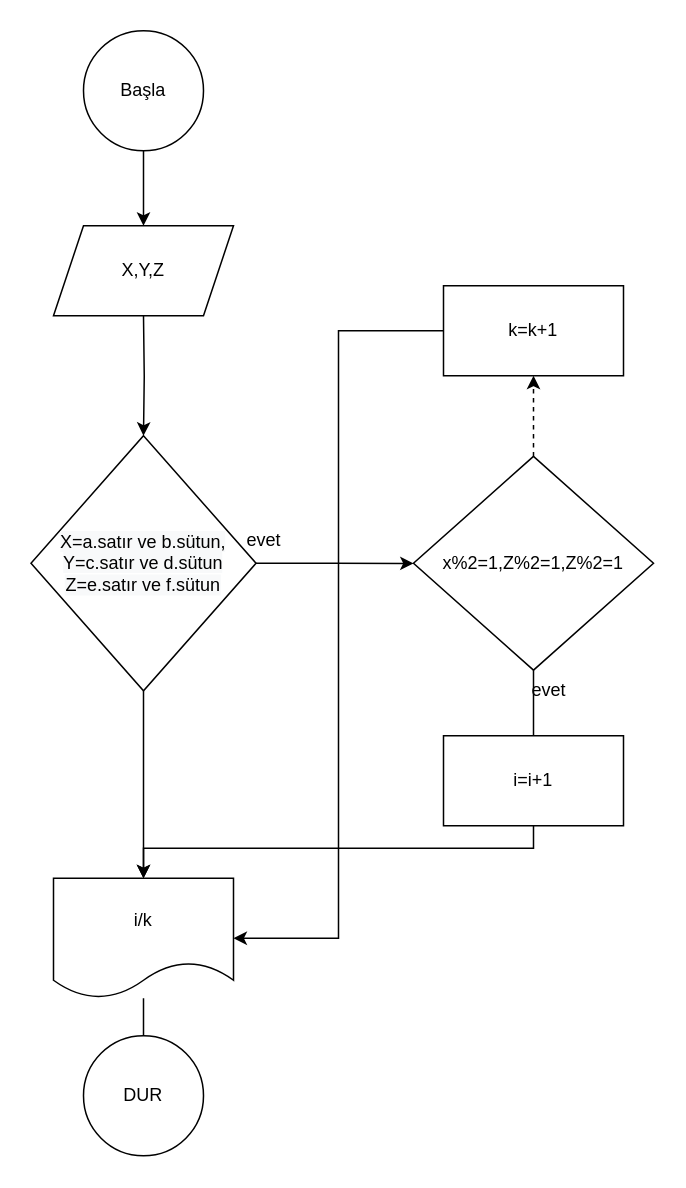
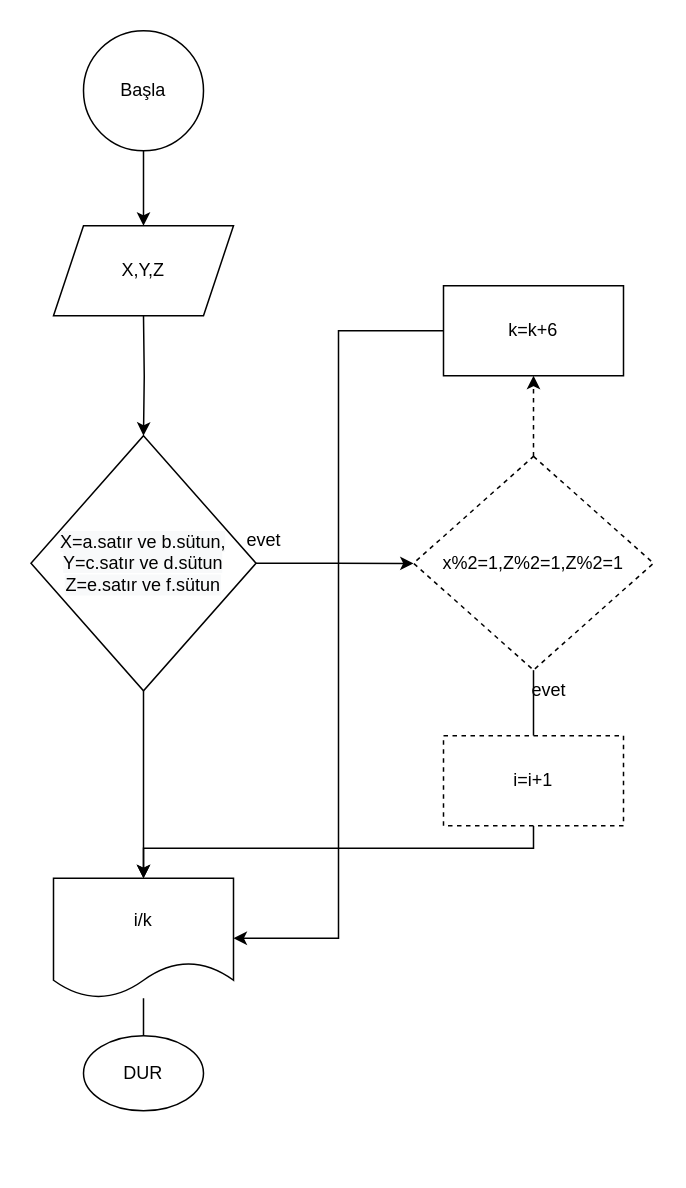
node "k=k+1": label "k=k+1" -> "k=k+6"
node "x%2=1,Z%2=1,Z%2=1": style solid -> dashed
node "i=i+1": style solid -> dashed
node "DUR": size 120x120 -> 120x75
